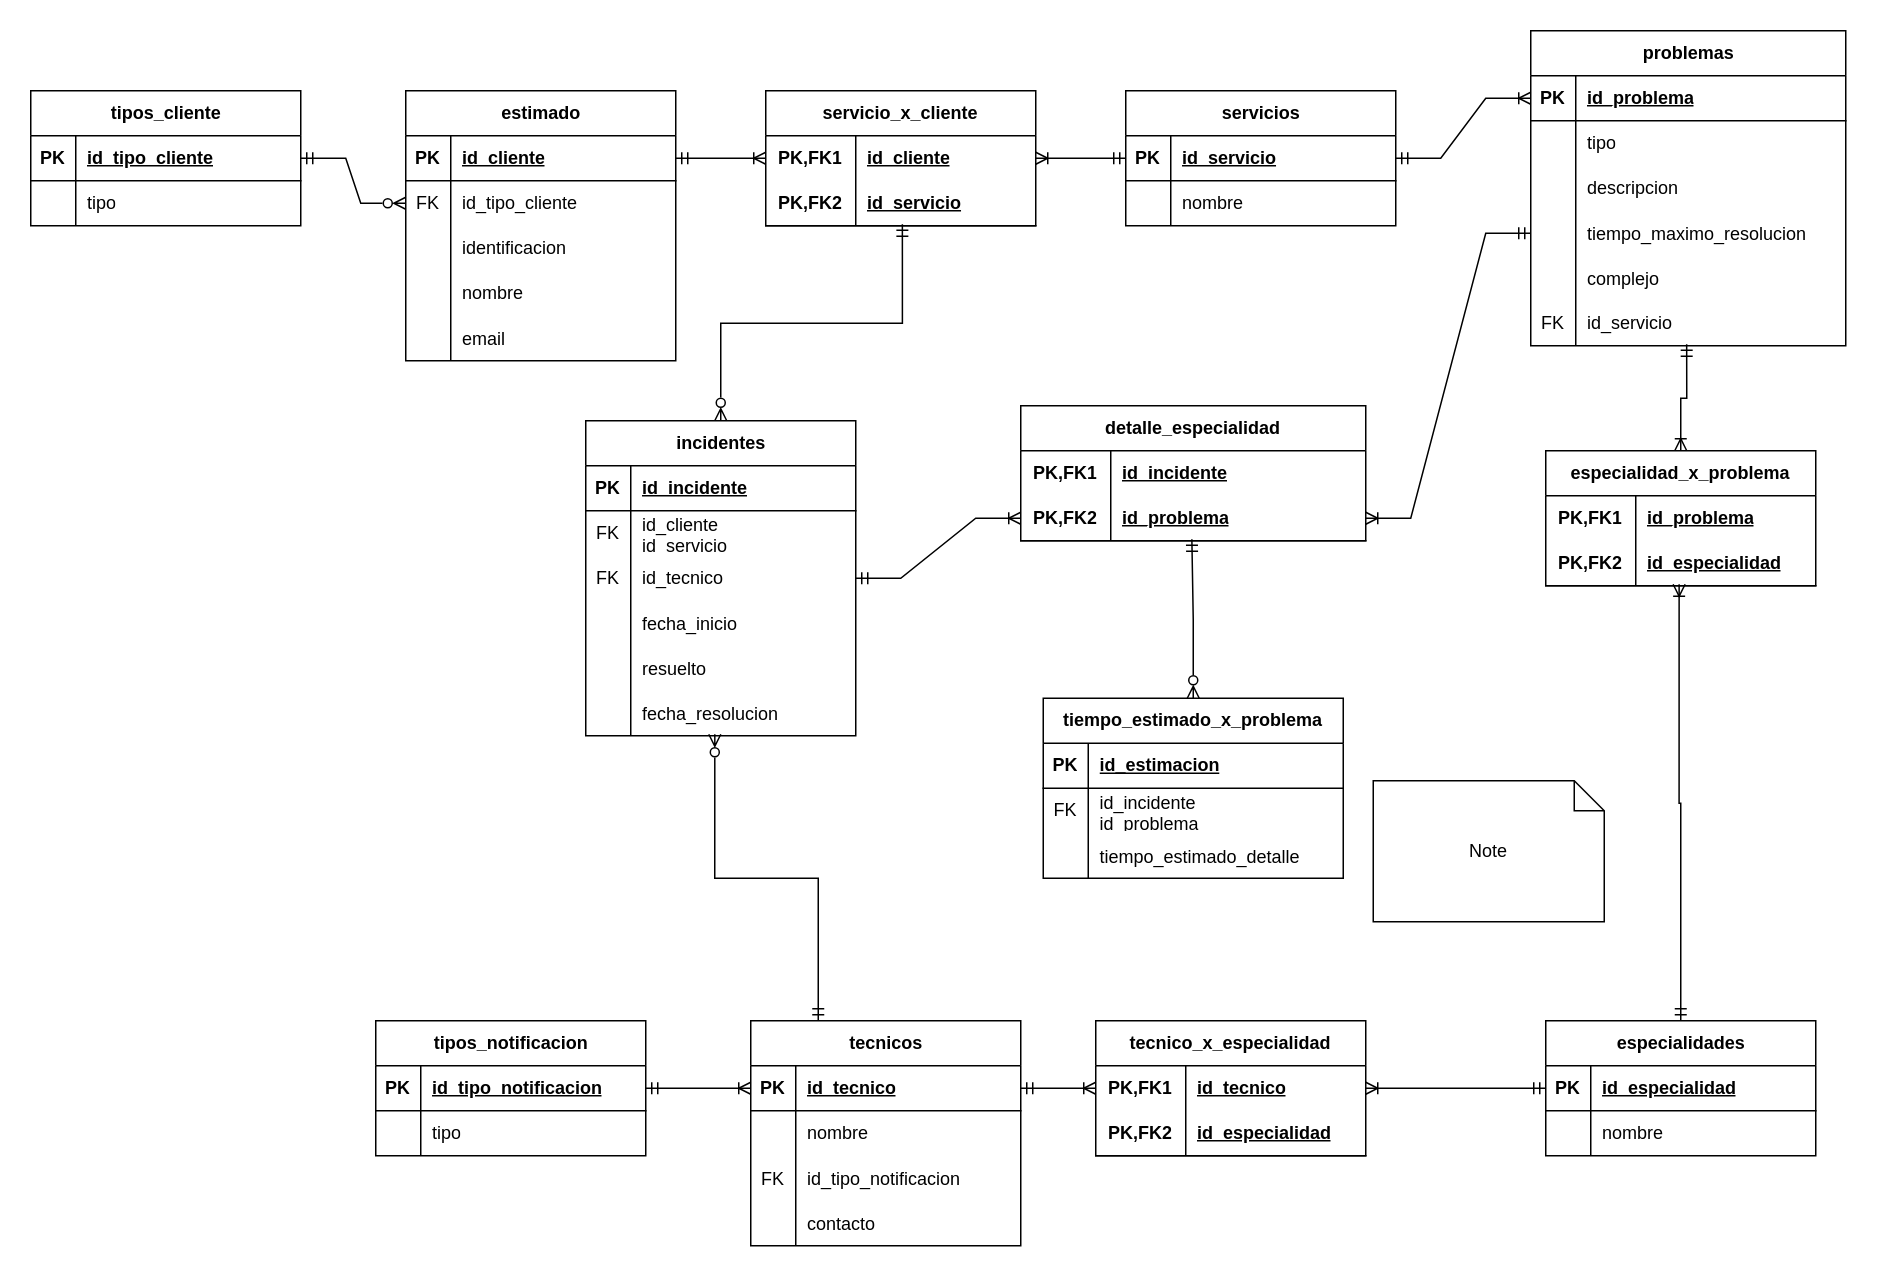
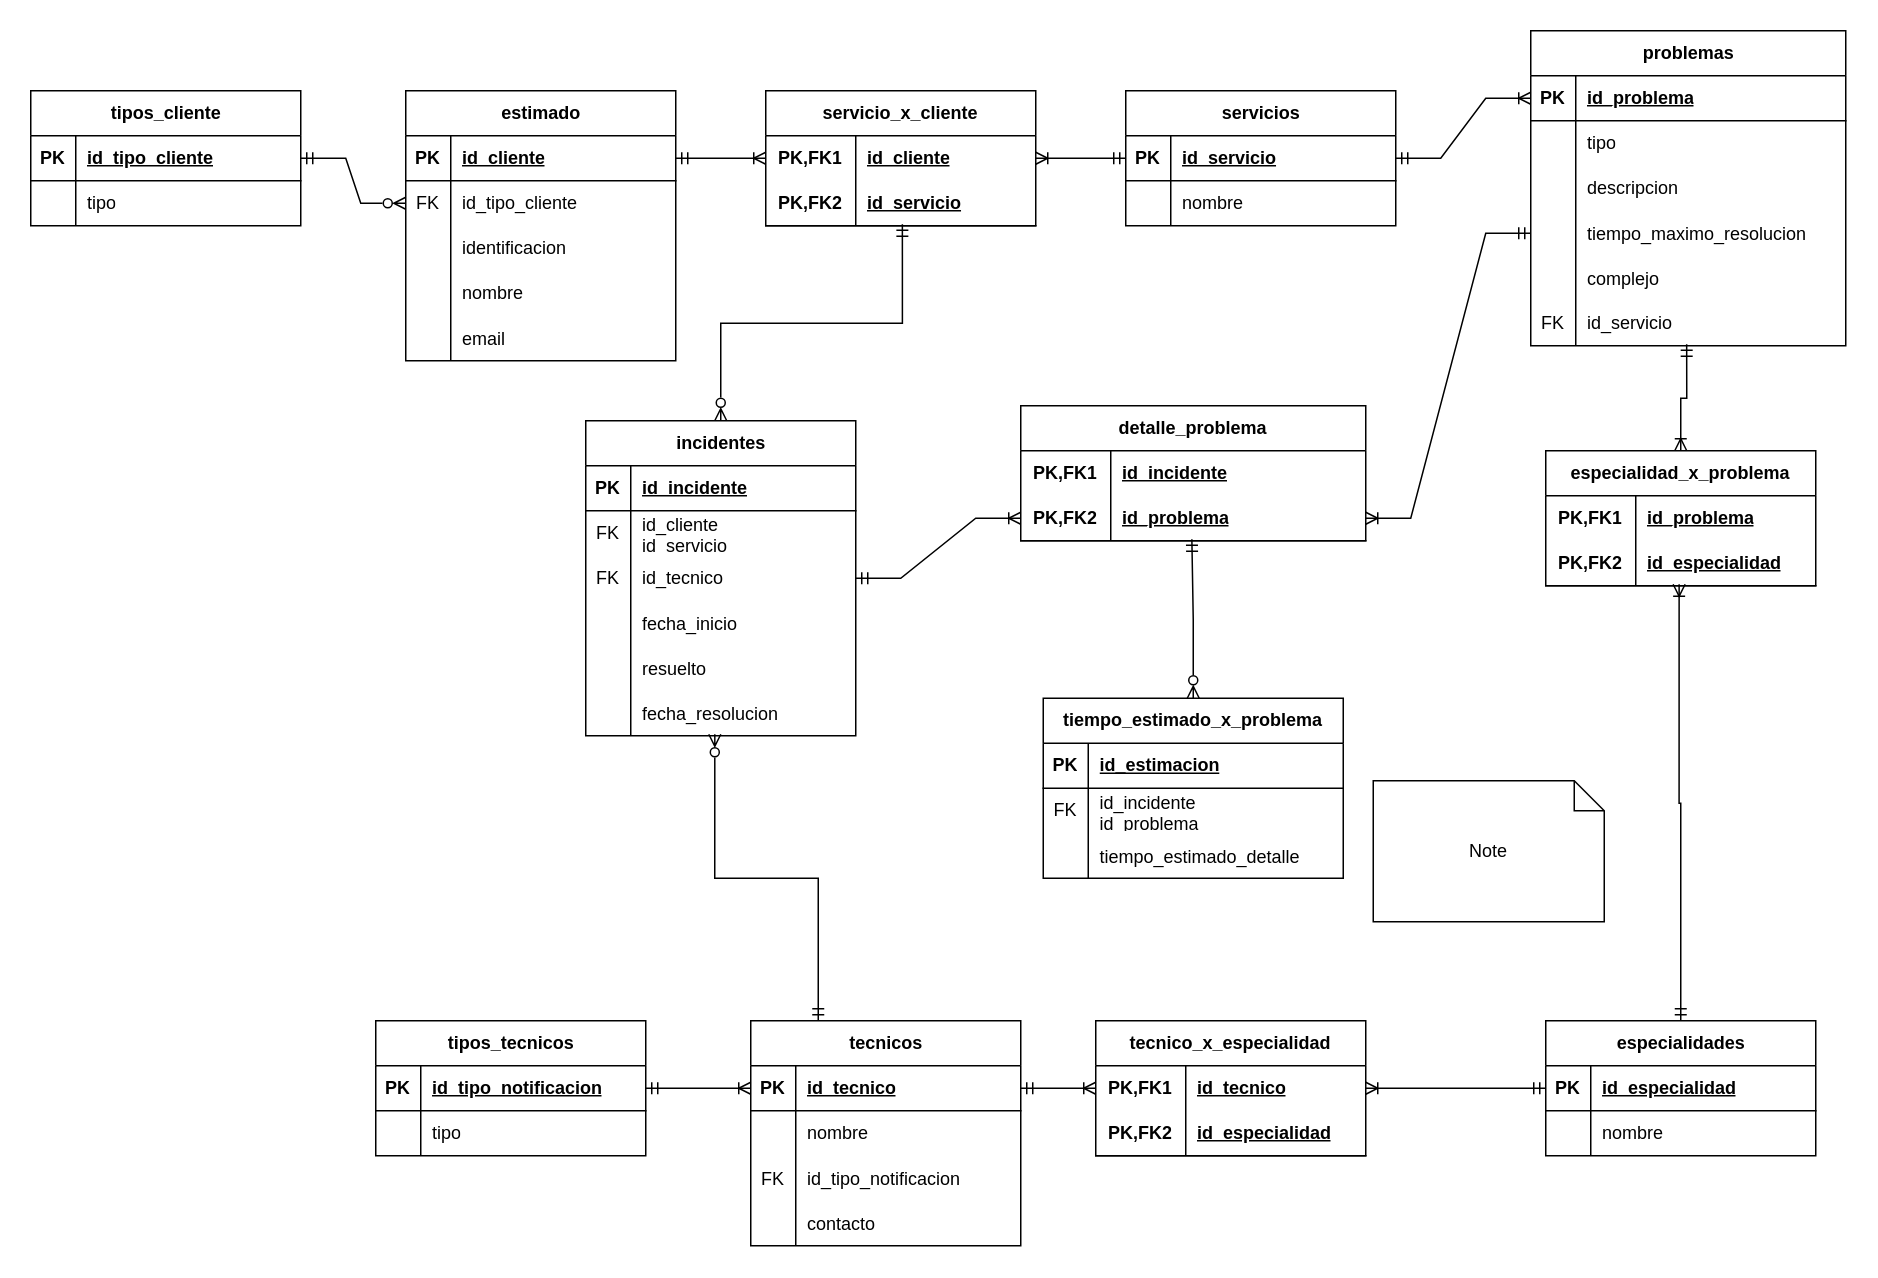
node "detalle_especialidad": label "detalle_especialidad" -> "detalle_problema"
node "tipos_notificacion": label "tipos_notificacion" -> "tipos_tecnicos"
